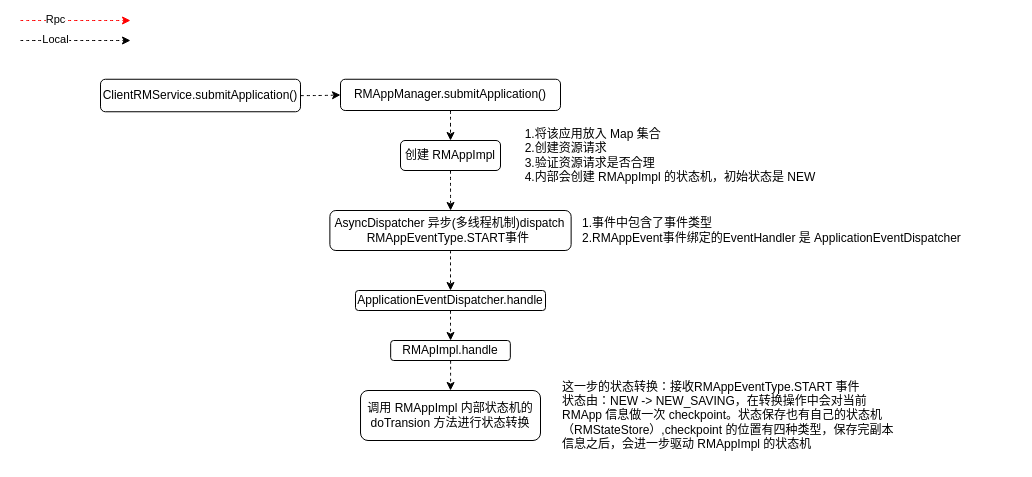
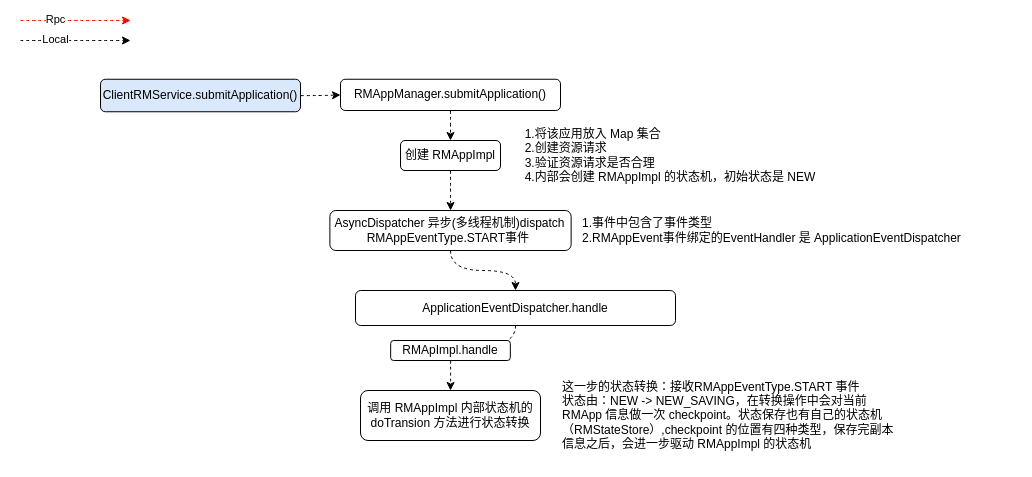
node "ClientRMService.submitApplication()": fillcolor #ffffff -> #dae8fc
node "ApplicationEventDispatcher.handle": size 190x20 -> 320x35
